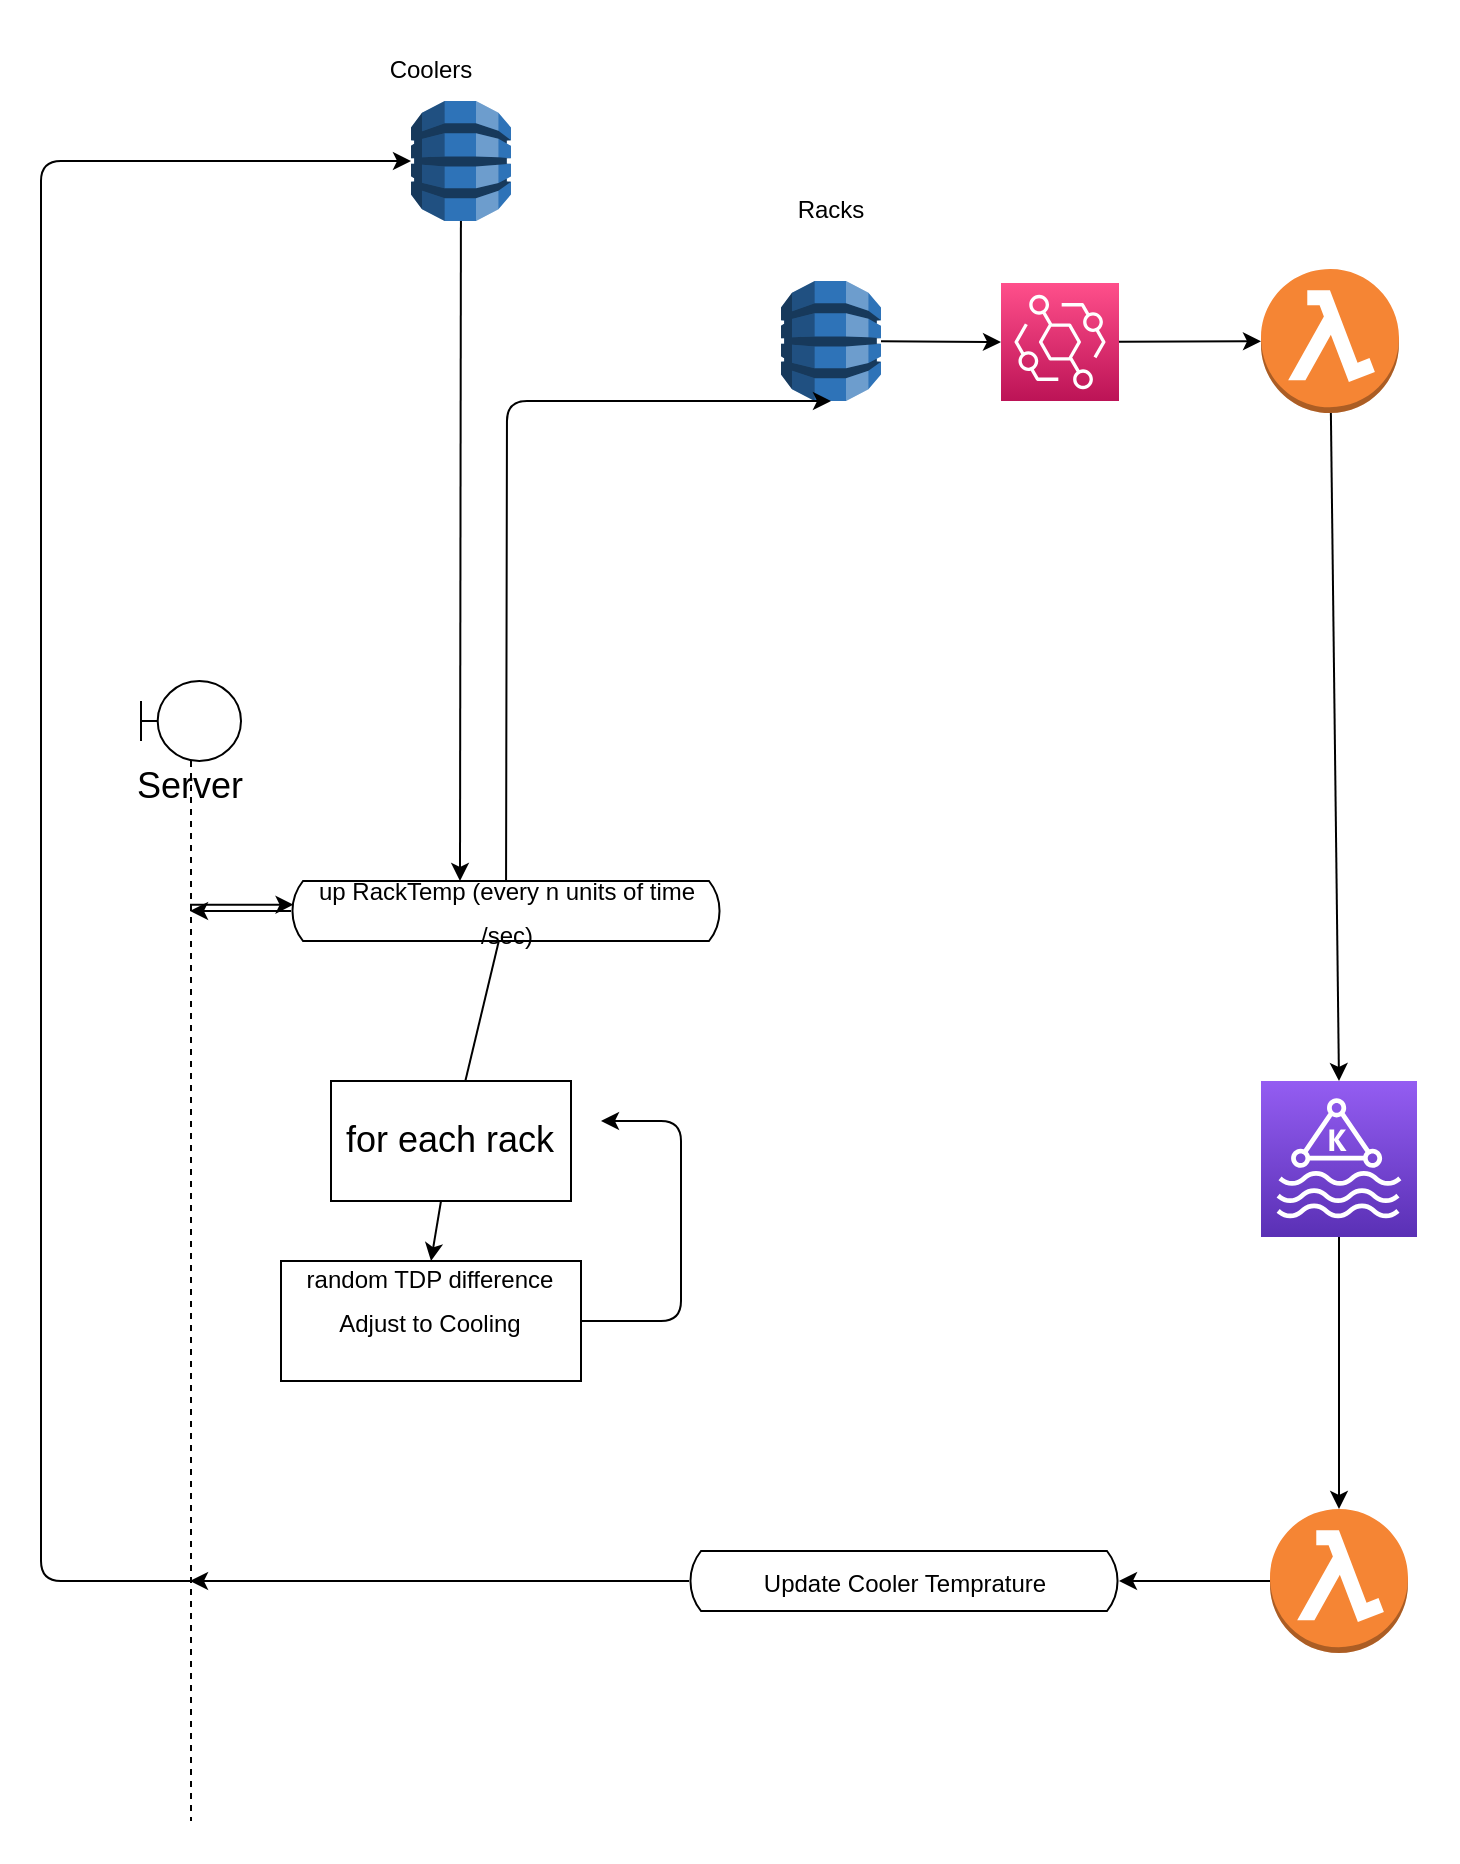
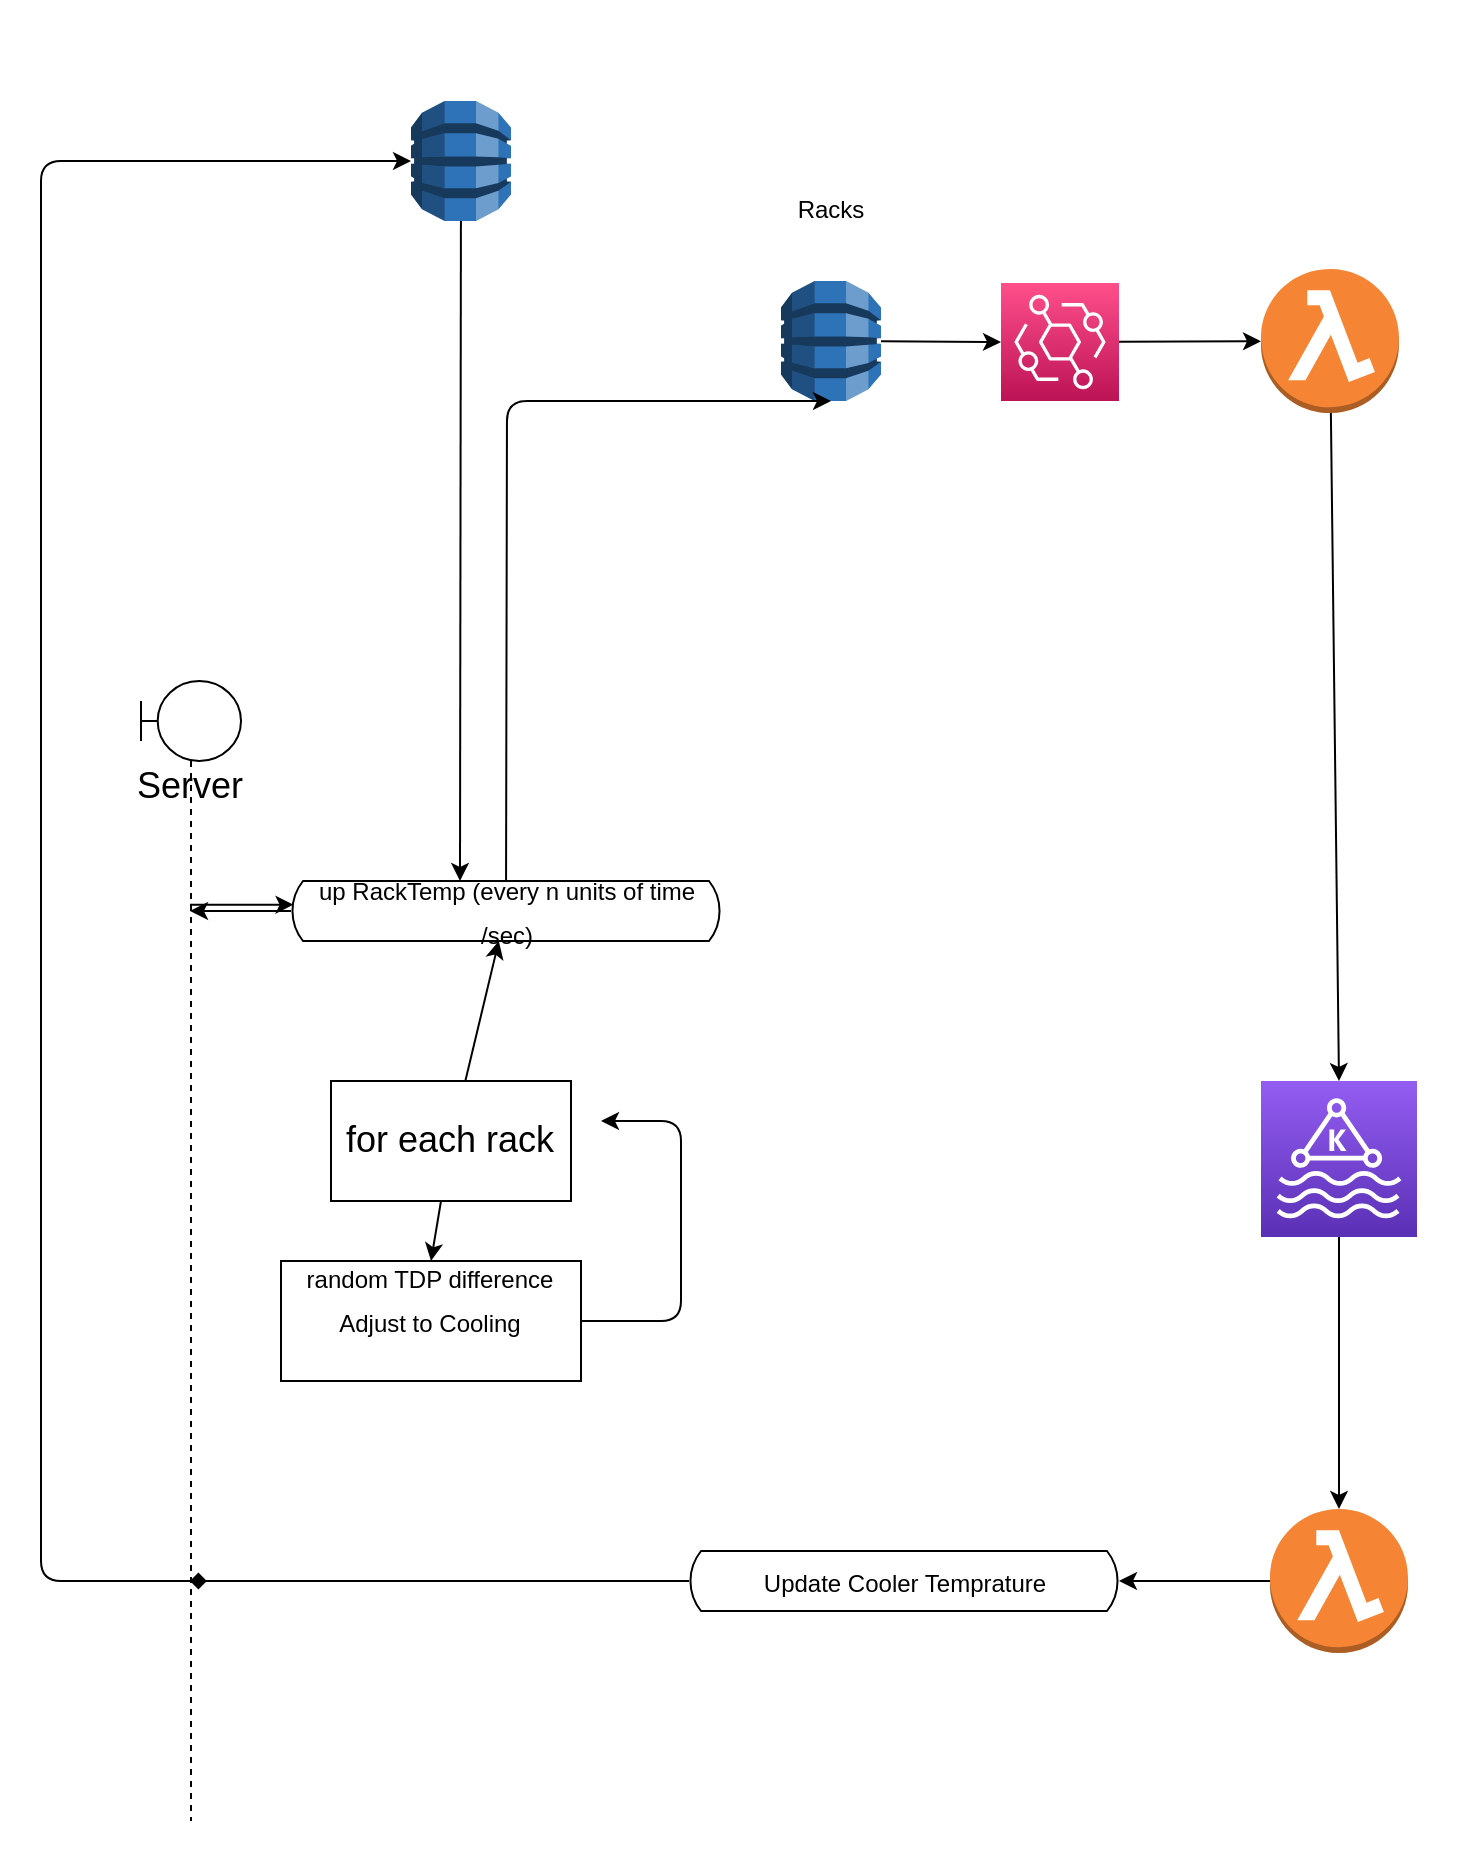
node "Coolers": removed
edge "up RackTemp (every n units of time /sec)" -- "for each rack": arrowhead none -> classic
edge "Update Cooler Temprature" -> "Server": arrowhead classic -> diamond
